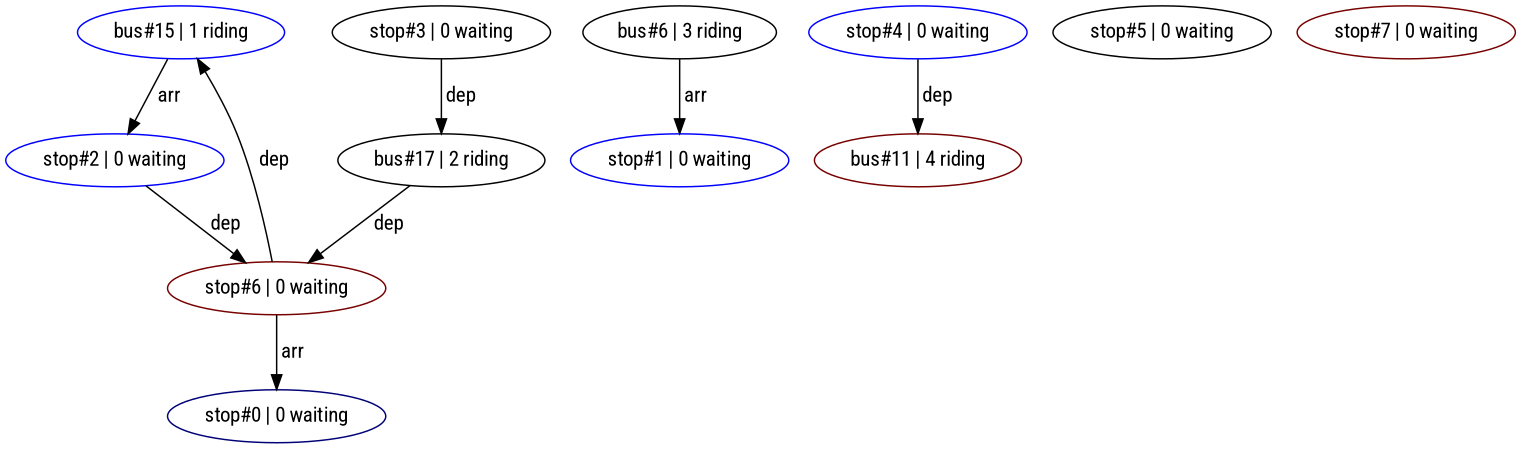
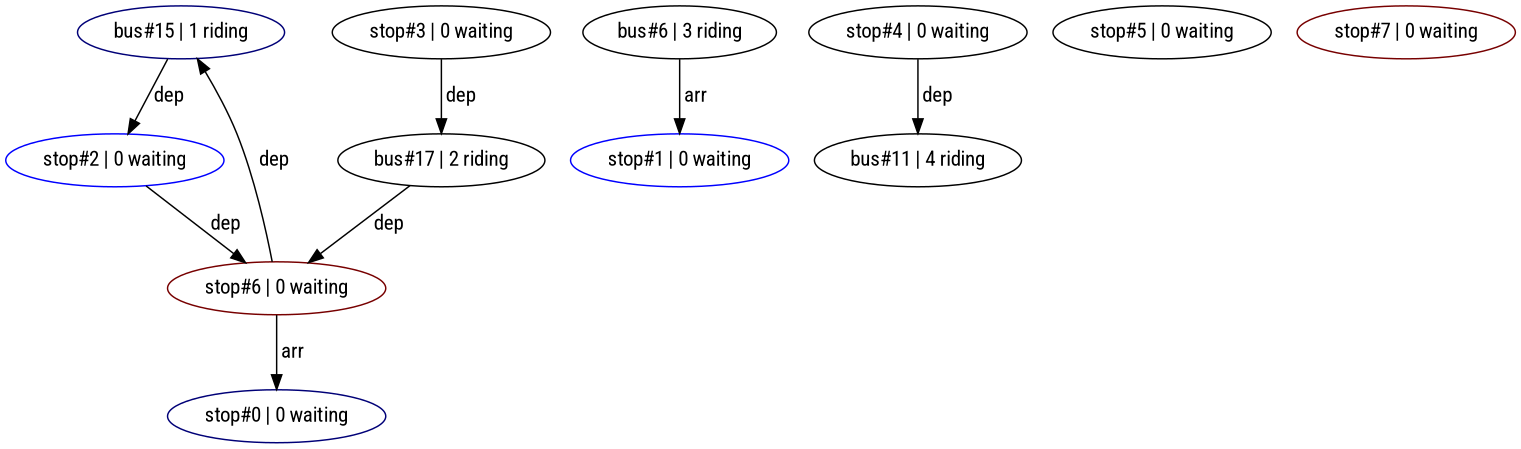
node "bus#15 | 1 riding": color #0000ff -> #000077
node "stop#4 | 0 waiting": color #0000ff -> #000000
edge "bus#15 | 1 riding" -> "stop#2 | 0 waiting": label " arr" -> " dep"
node "bus#11 | 4 riding": color #770000 -> #000000
